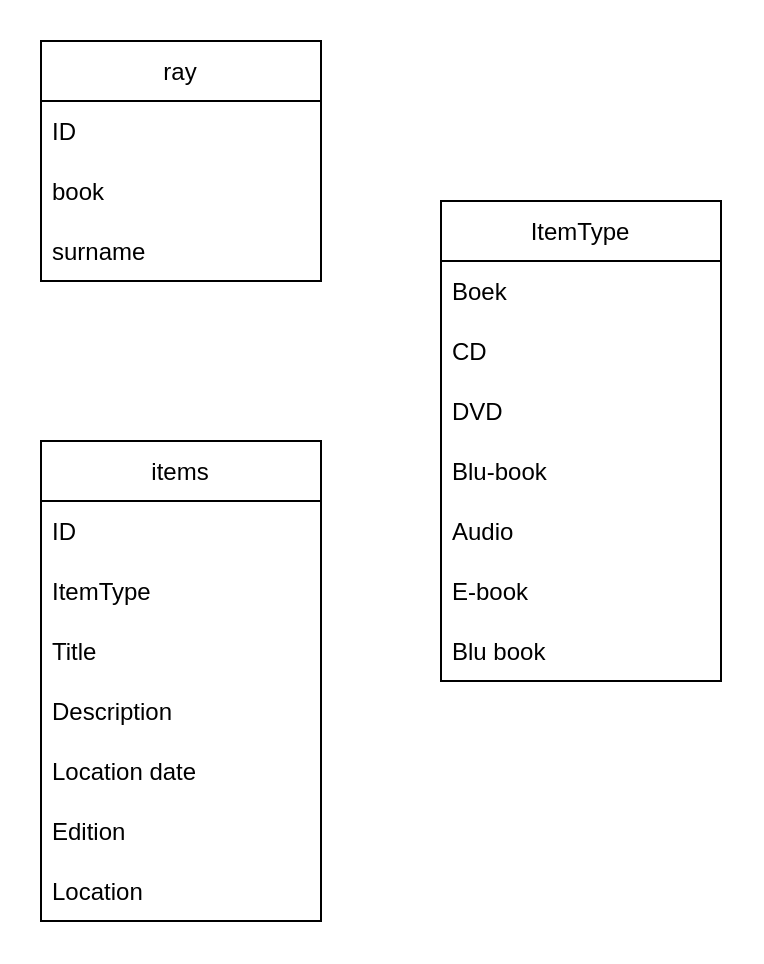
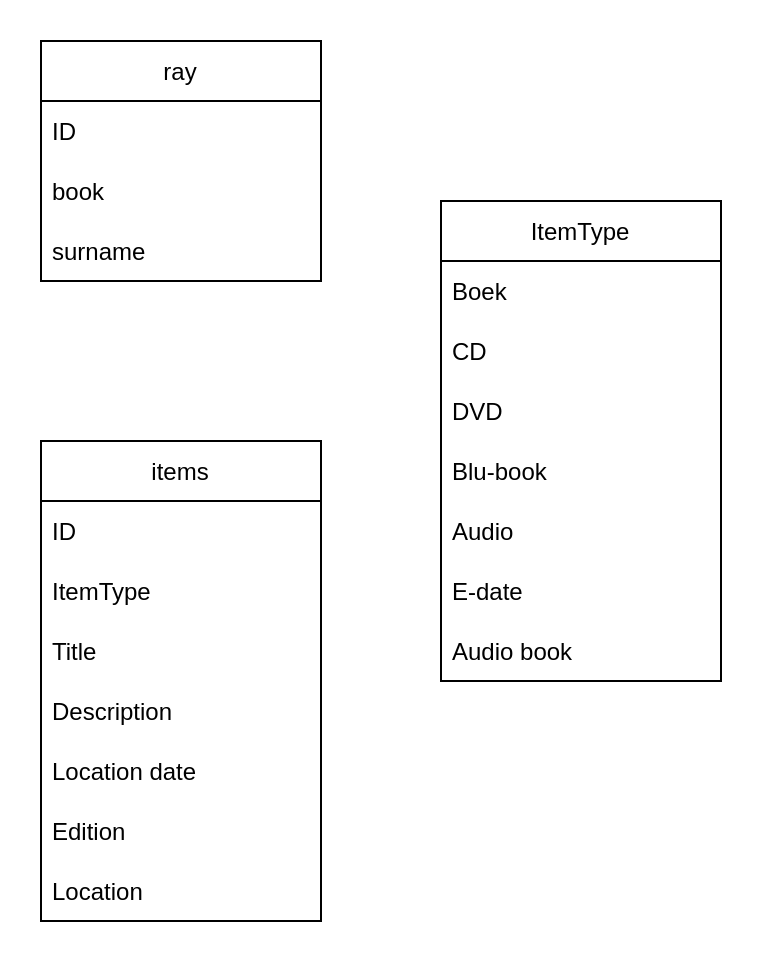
node "E-book": label "E-book" -> "E-date"
node "Blu book": label "Blu book" -> "Audio book"
